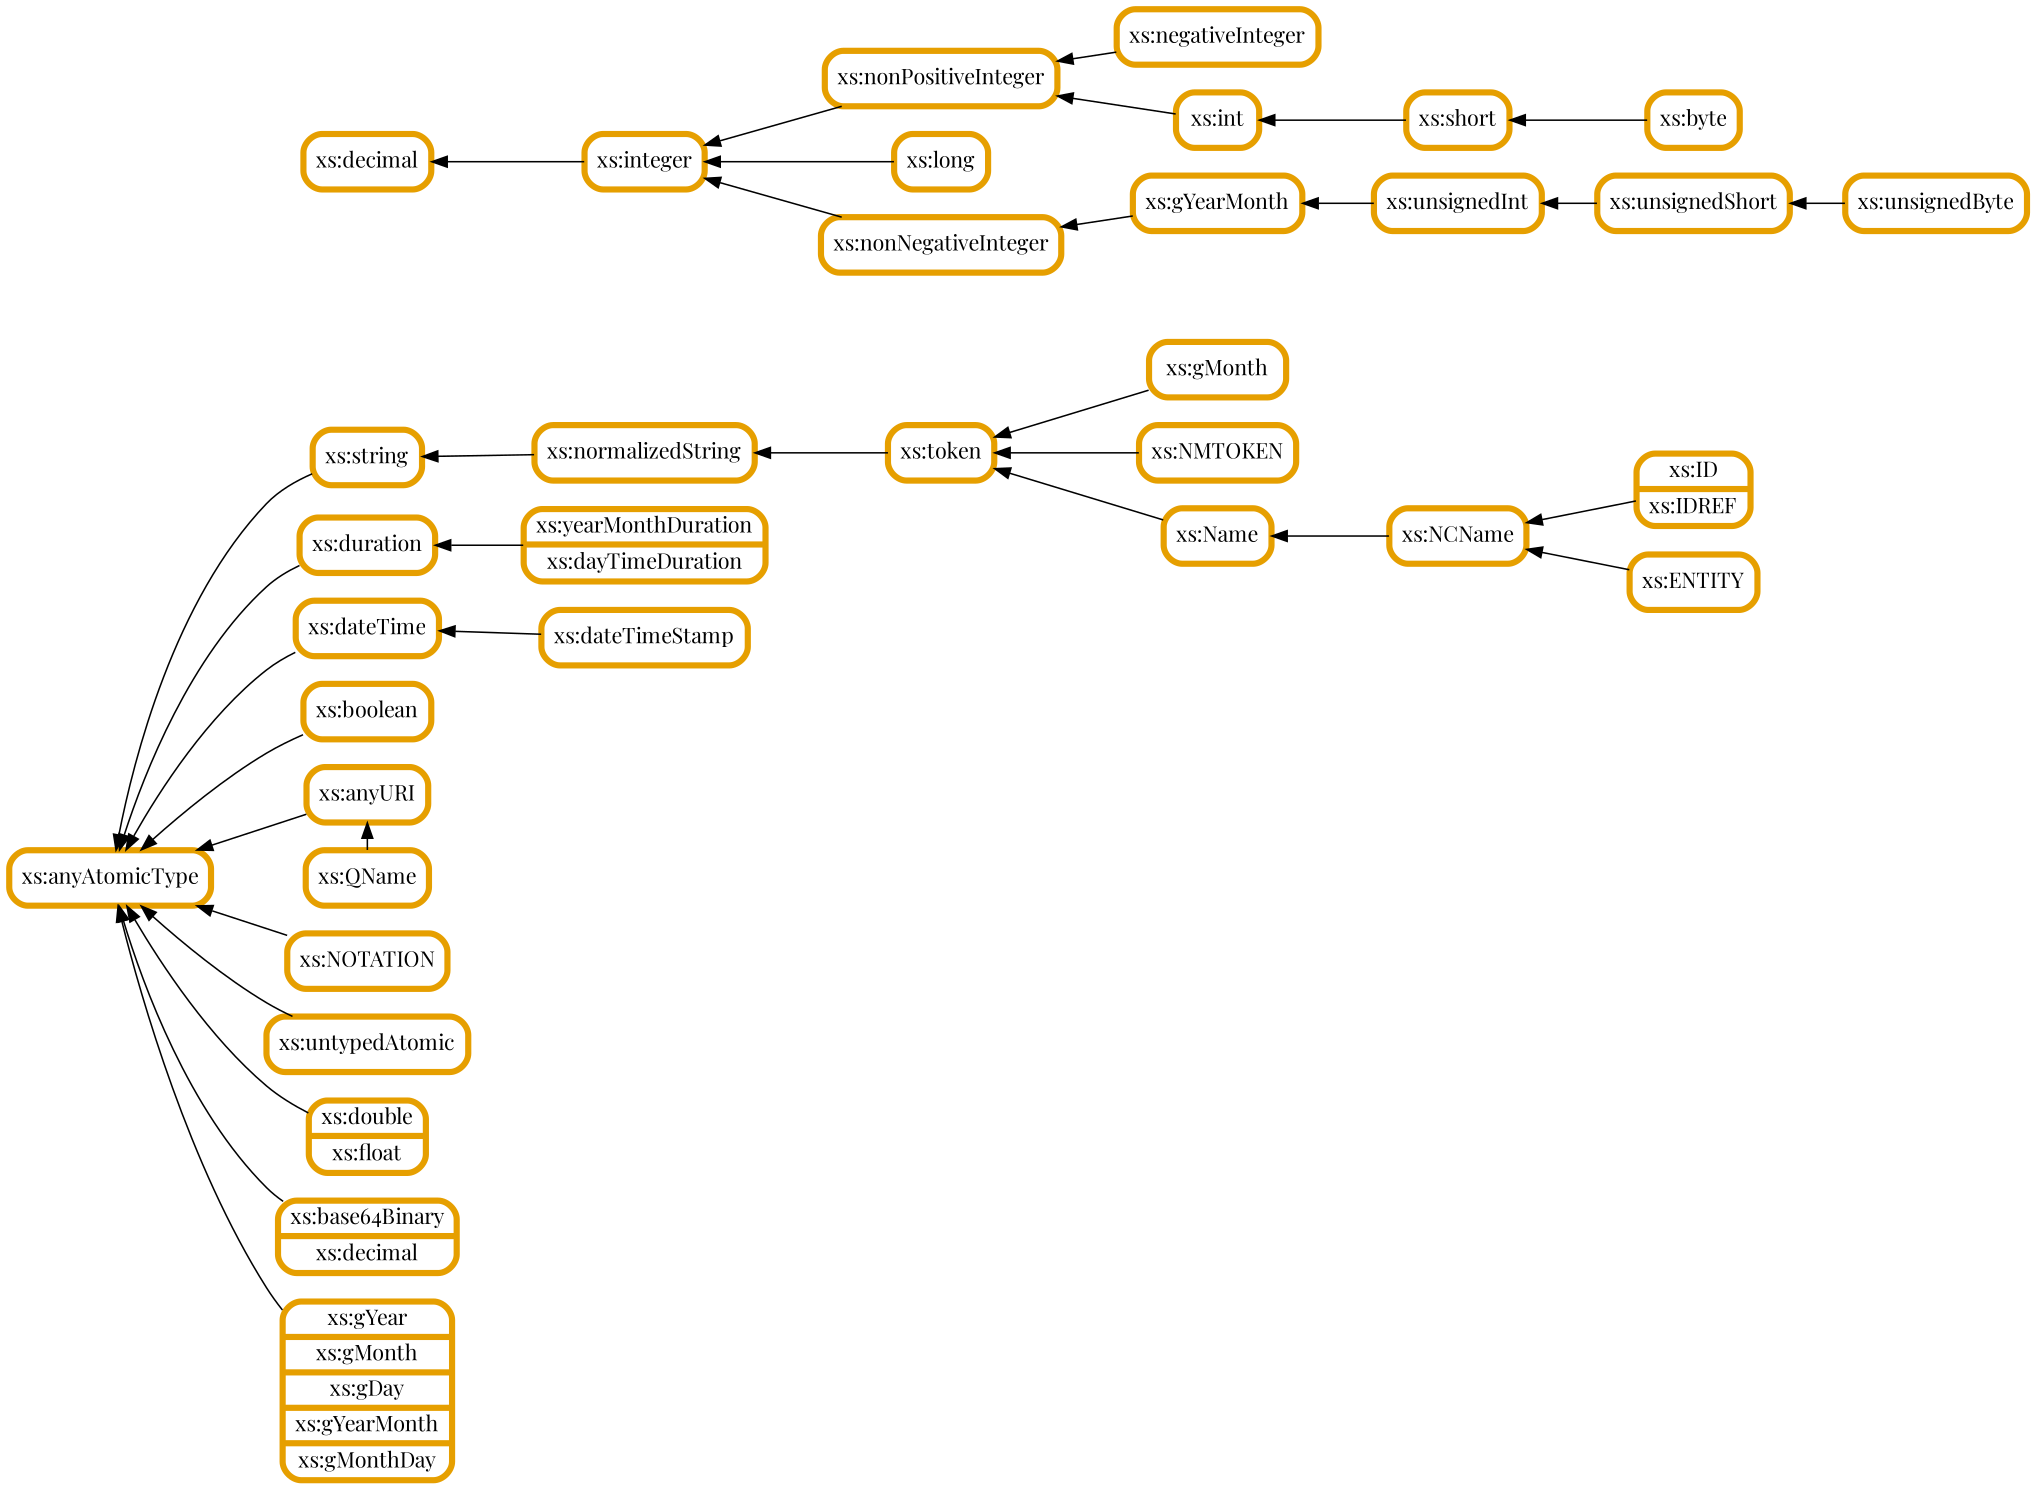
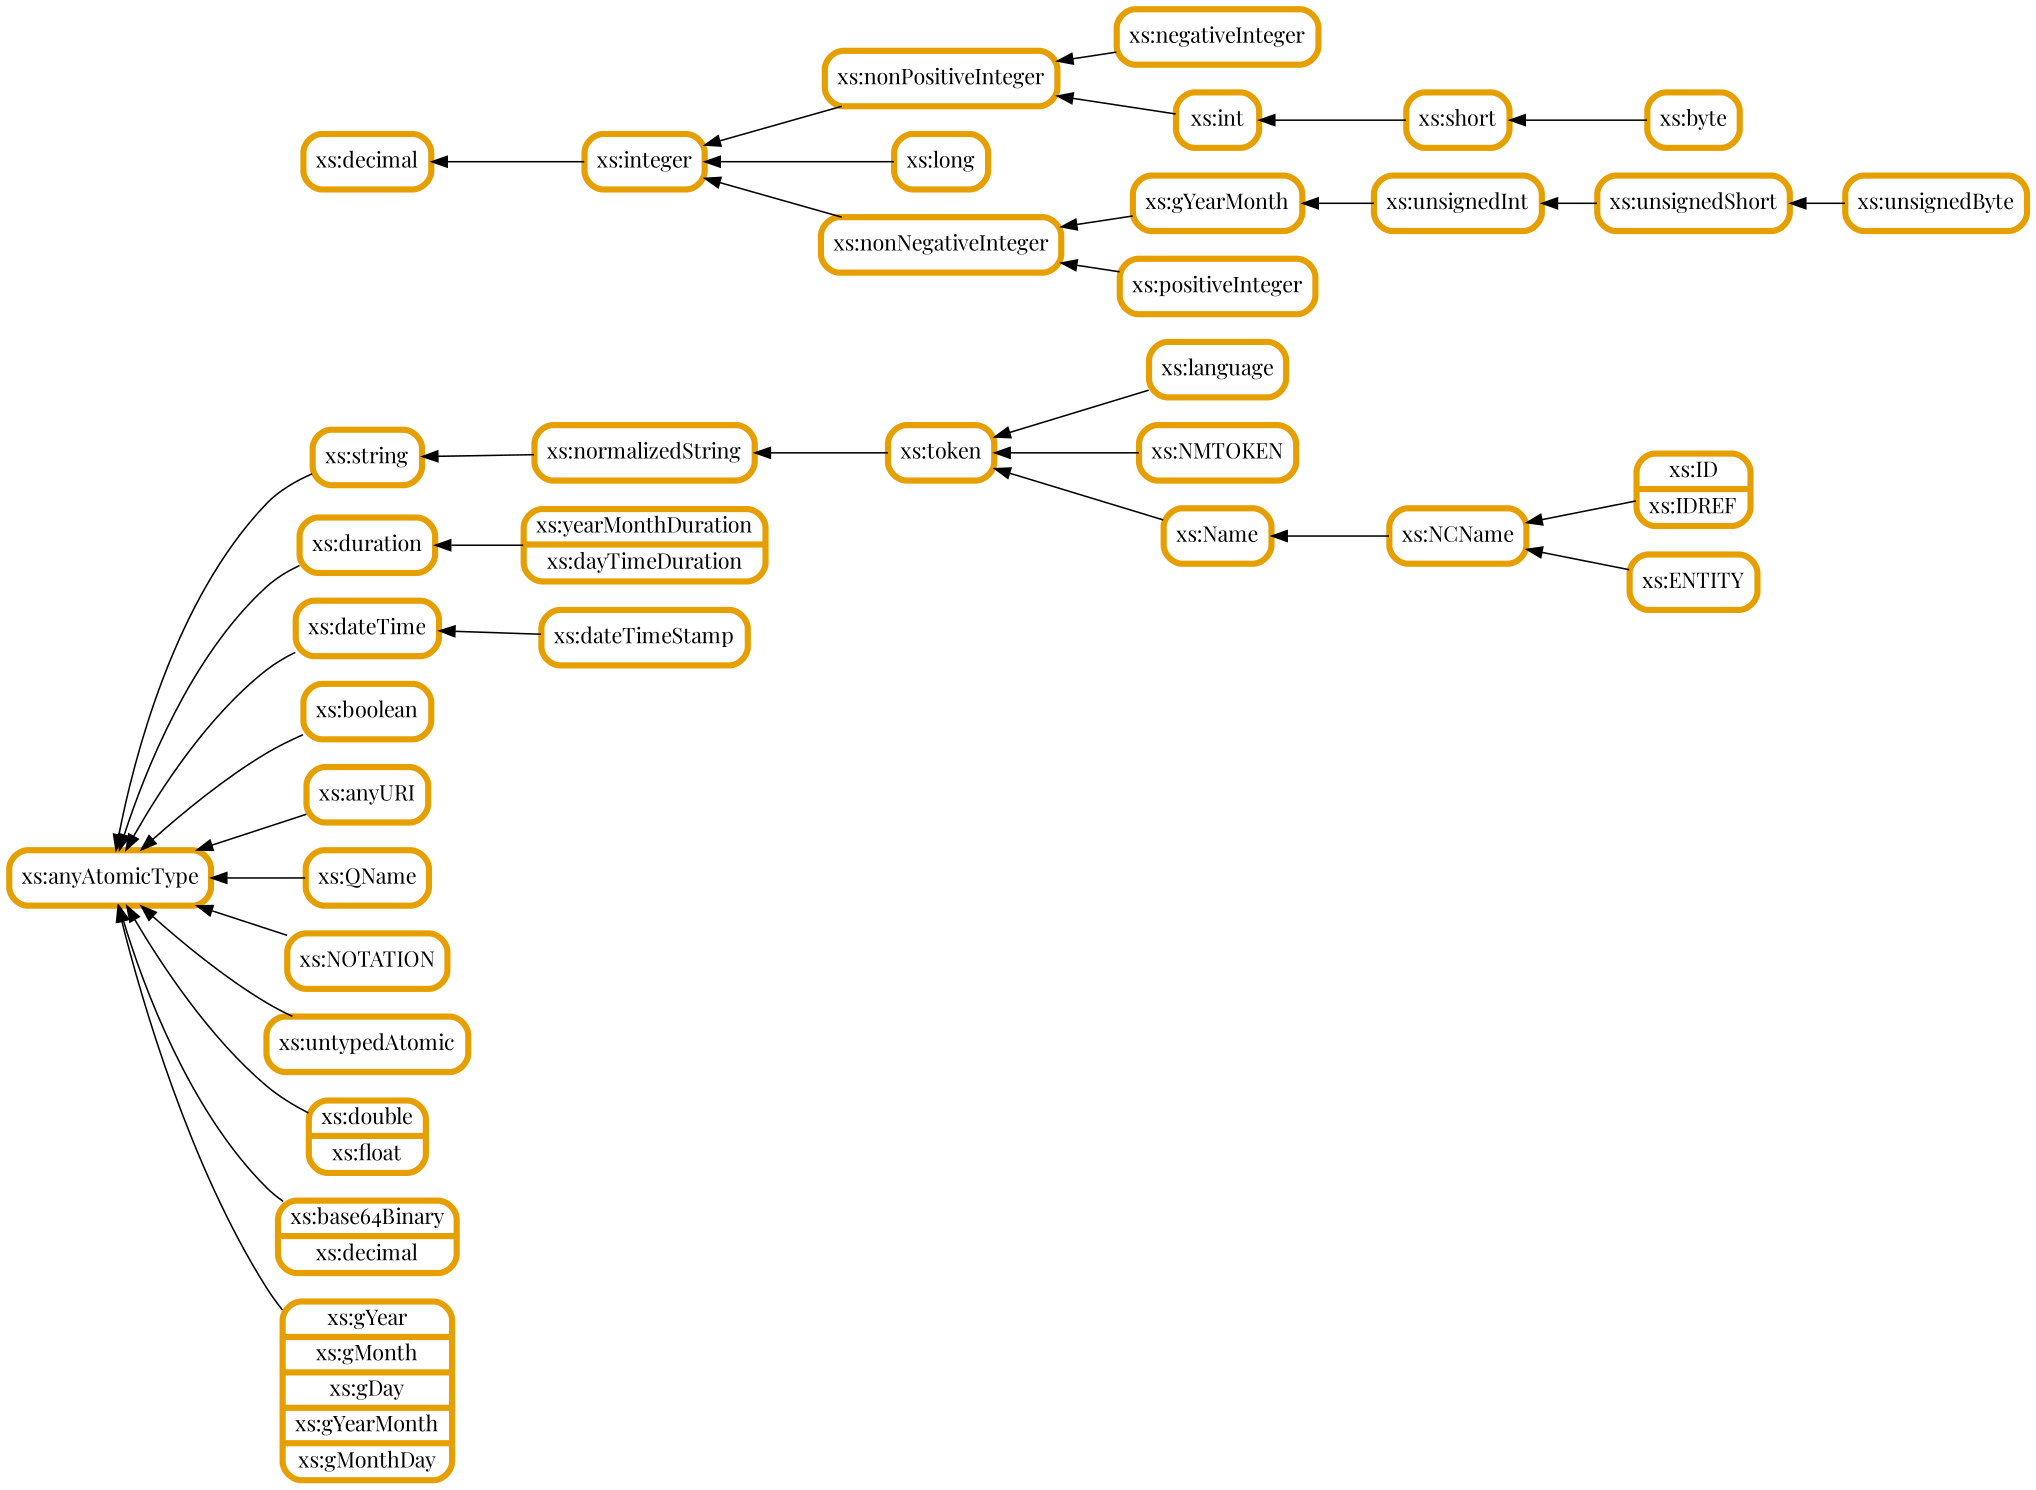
node "xs:positiveInteger": added
node "xs:gMonth": label "xs:gMonth" -> "xs:language"
edge "xs:QName" -> "xs:anyURI": now "xs:QName" -> "xs:anyAtomicType"
